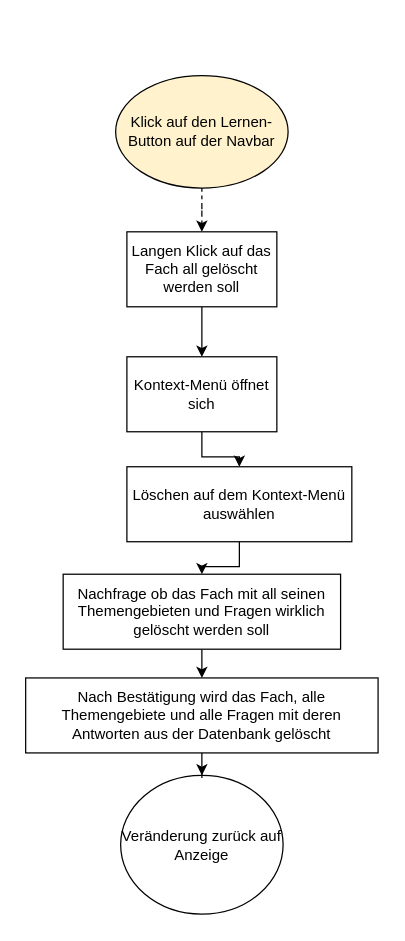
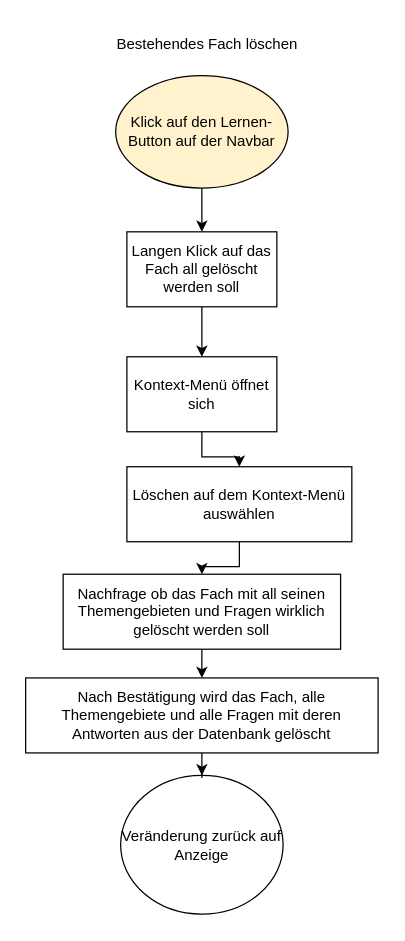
node "Bestehendes Fach löschen": added
edge "Klick auf den Lernen- Button auf der Navbar" -> "Langen Klick auf das Fach all gelöscht werden soll": style dashed -> solid
